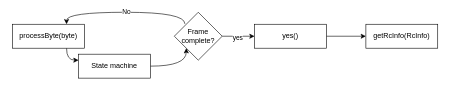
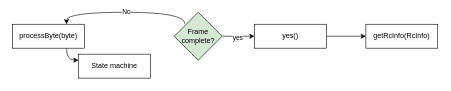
node "Frame complete?": fillcolor #ffffff -> #d5e8d4
edge "State machine" -> "Frame complete?": removed
